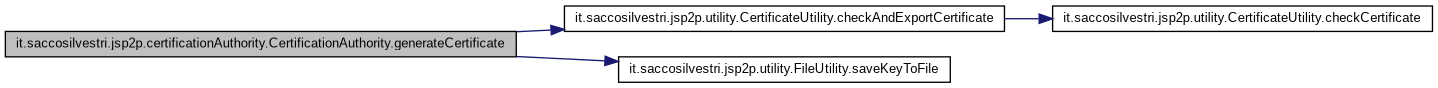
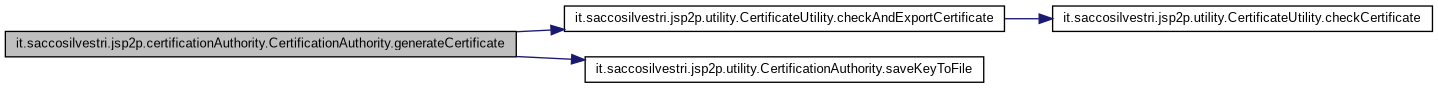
node "it.saccosilvestri.jsp2p.utility.FileUtility.saveKeyToFile": label "it.saccosilvestri.jsp2p.utility.FileUtility.saveKeyToFile" -> "it.saccosilvestri.jsp2p.utility.CertificationAuthority.saveKeyToFile"
